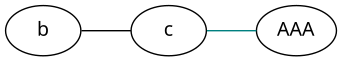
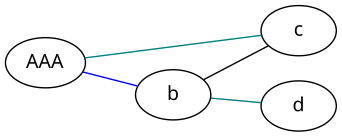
edge "AAA" -- "b": added
node "d": added
